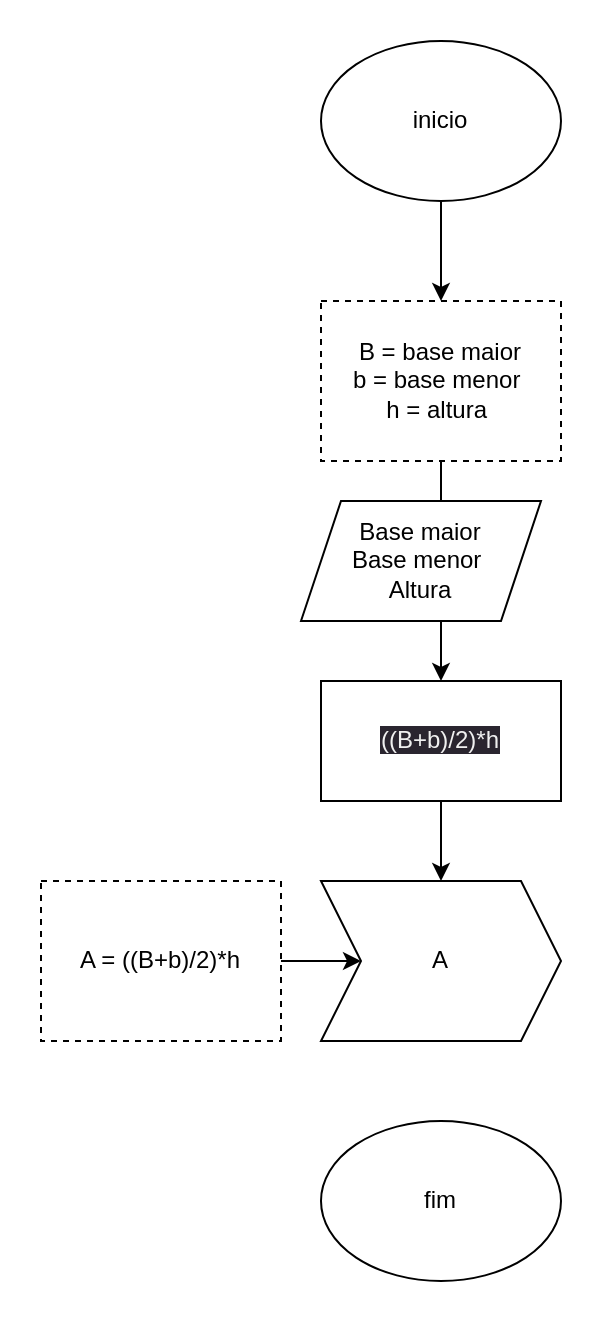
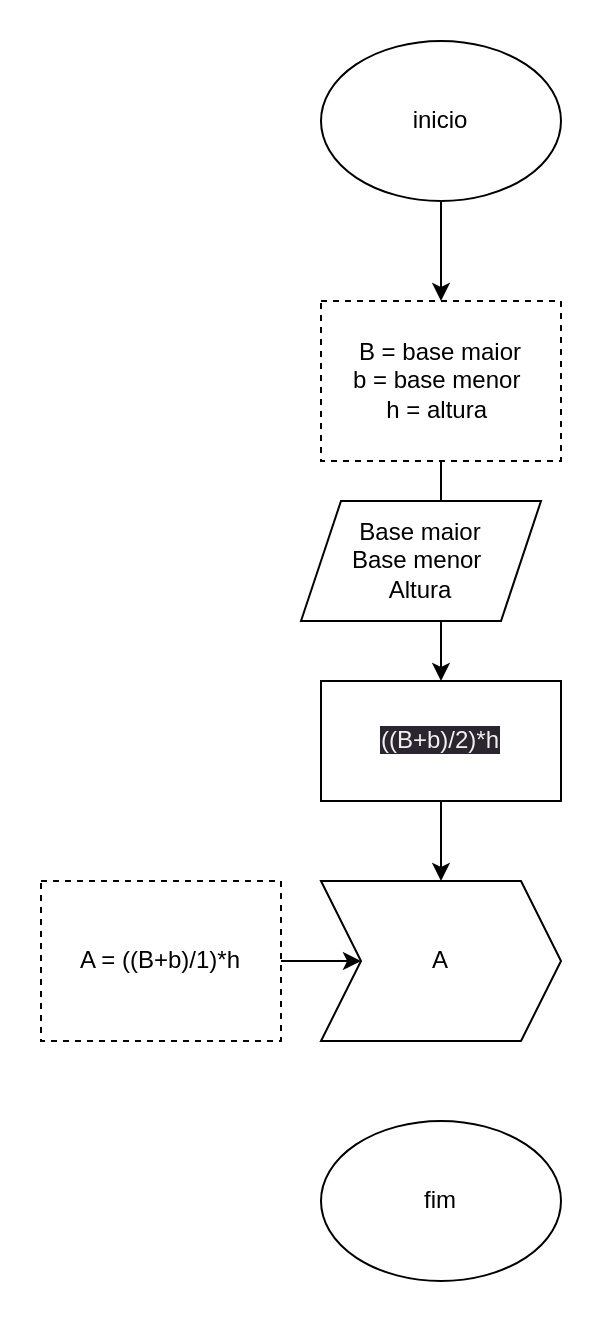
node "A = ((B+b)/2)*h": label "A = ((B+b)/2)*h" -> "A = ((B+b)/1)*h"
